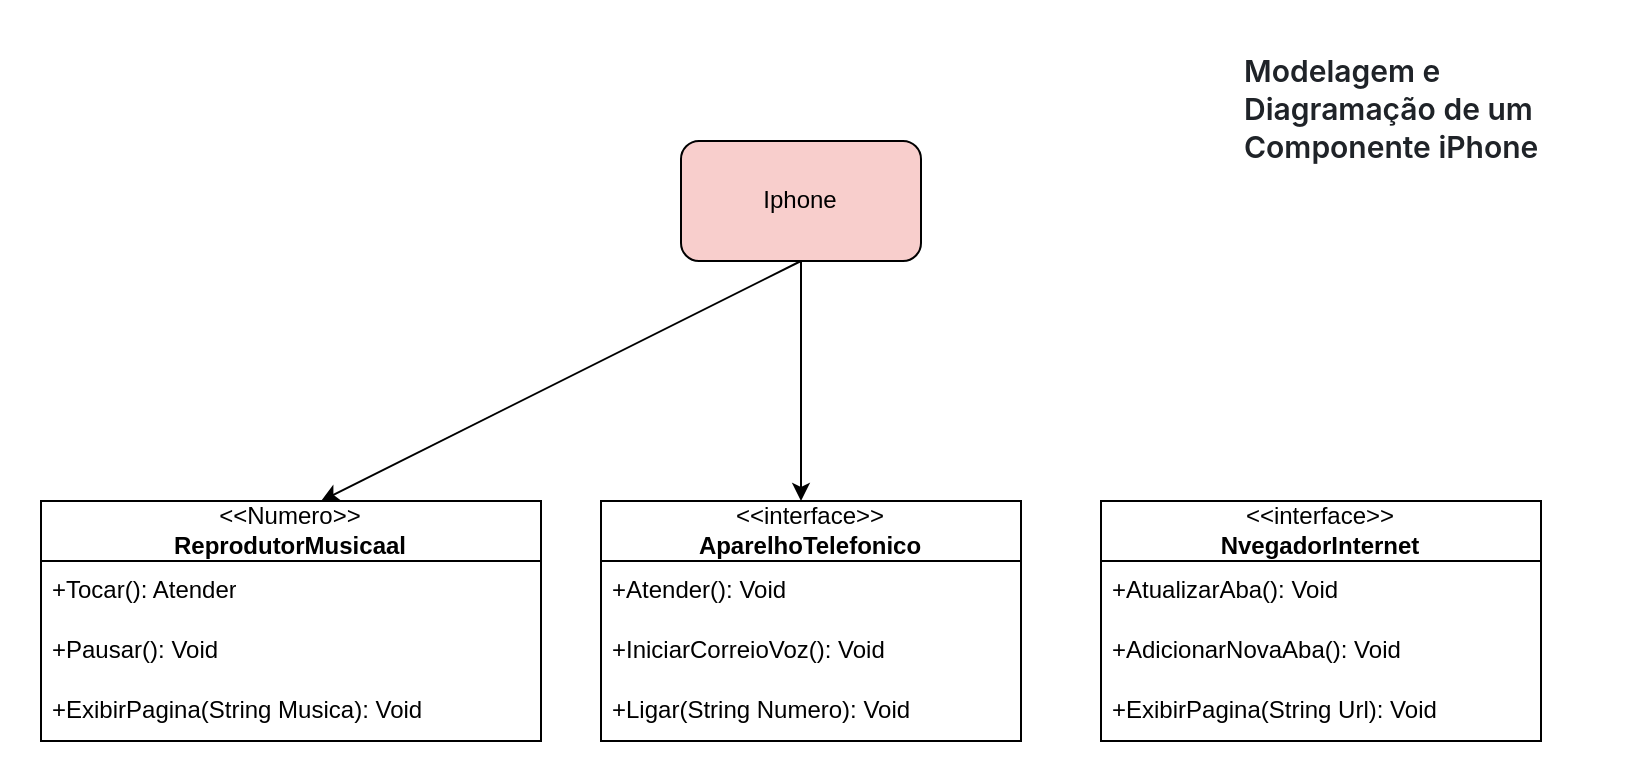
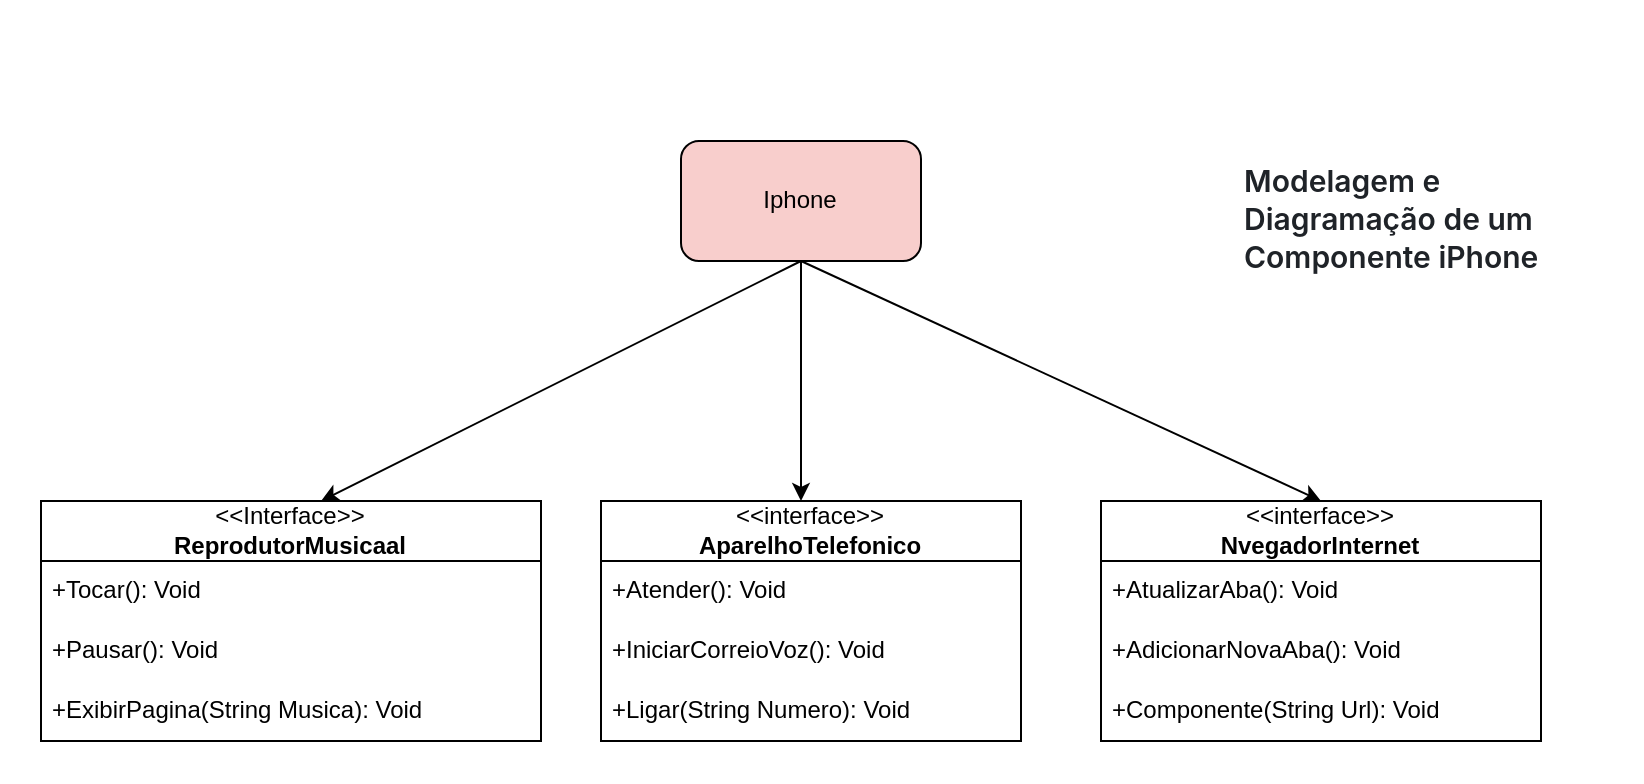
node "Modelagem e Diagramação de um Componente iPhone": moved (1421, 161) -> (1421, 271)
edge "Iphone" -> "<<interface>>NvegadorInternet": added
node "<<Numero>> ReprodutorMusicaal": label "<<Numero>> ReprodutorMusicaal" -> "<<Interface>> ReprodutorMusicaal"
node "+Tocar(): Atender": label "+Tocar(): Atender" -> "+Tocar(): Void"
node "+ExibirPagina(String Url): Void": label "+ExibirPagina(String Url): Void" -> "+Componente(String Url): Void"
